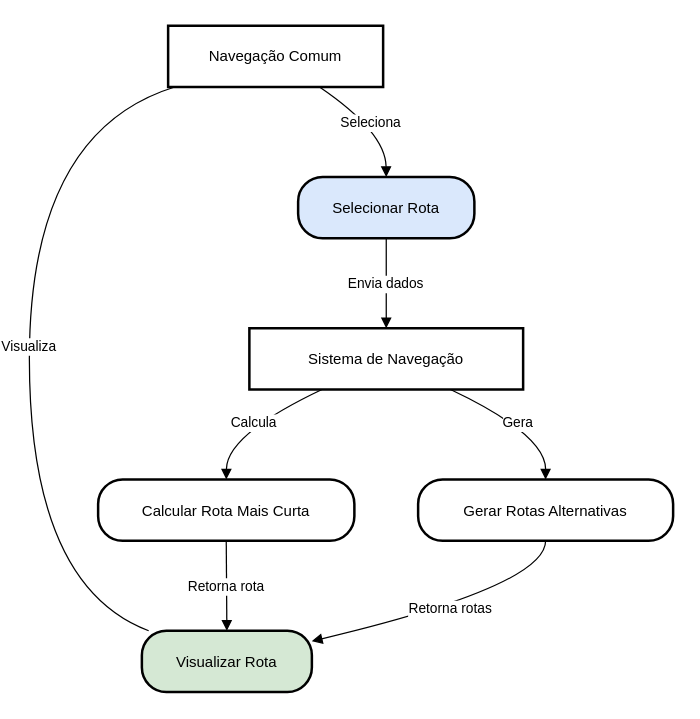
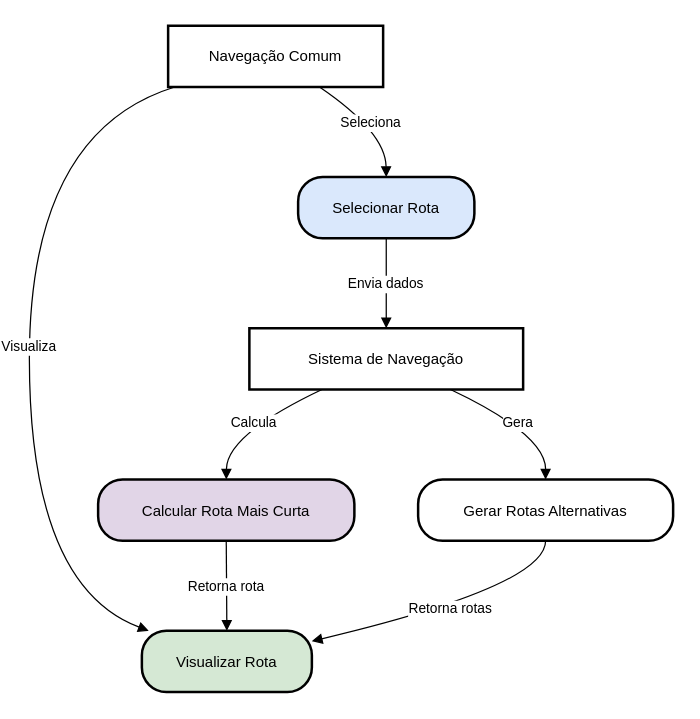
node "Calcular Rota Mais Curta": fillcolor #ffffff -> #e1d5e7
edge "Navegação Comum" -- "Visualizar Rota": arrowhead none -> block
